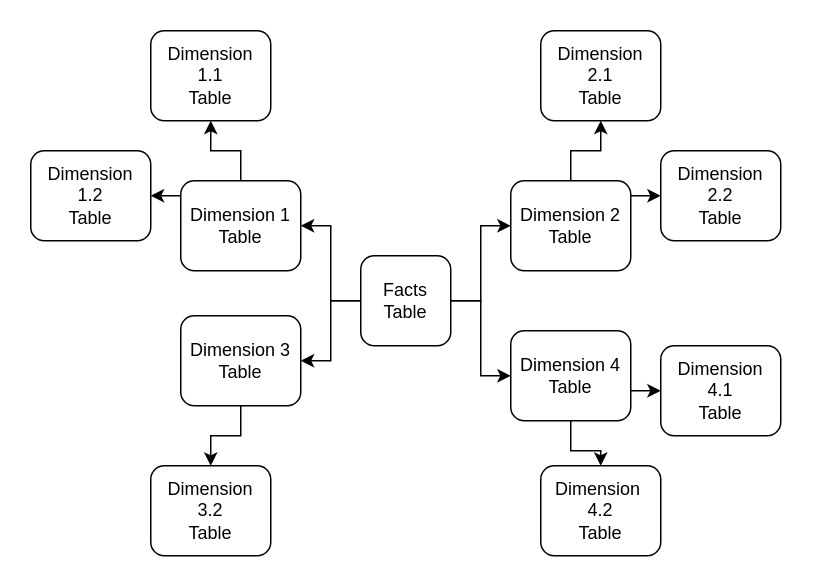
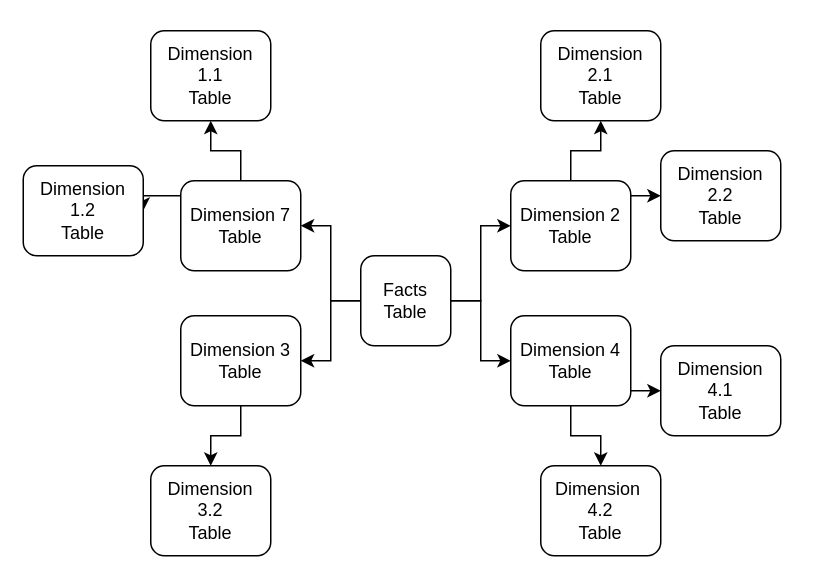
node "Dimension 1.2 Table": moved (91, 196) -> (83, 211)
node "Dimension 1 Table": label "Dimension 1 Table" -> "Dimension 7 Table"
node "Dimension 4 Table": moved (571, 376) -> (571, 361)
